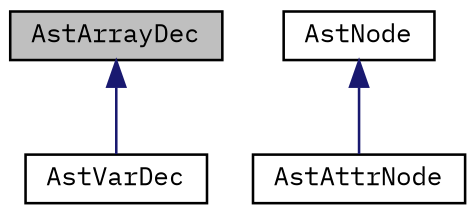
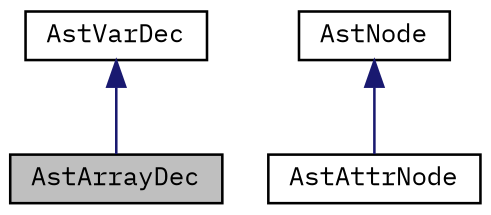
edge "AstVarDec" -> "AstArrayDec": reversed
